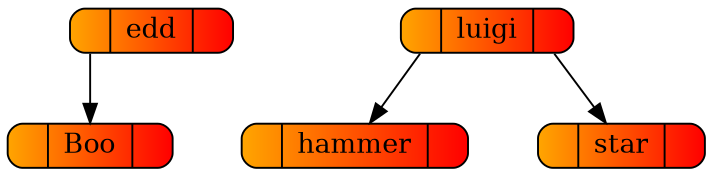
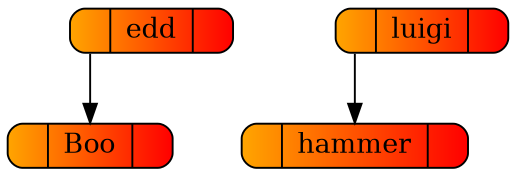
node "star": removed
